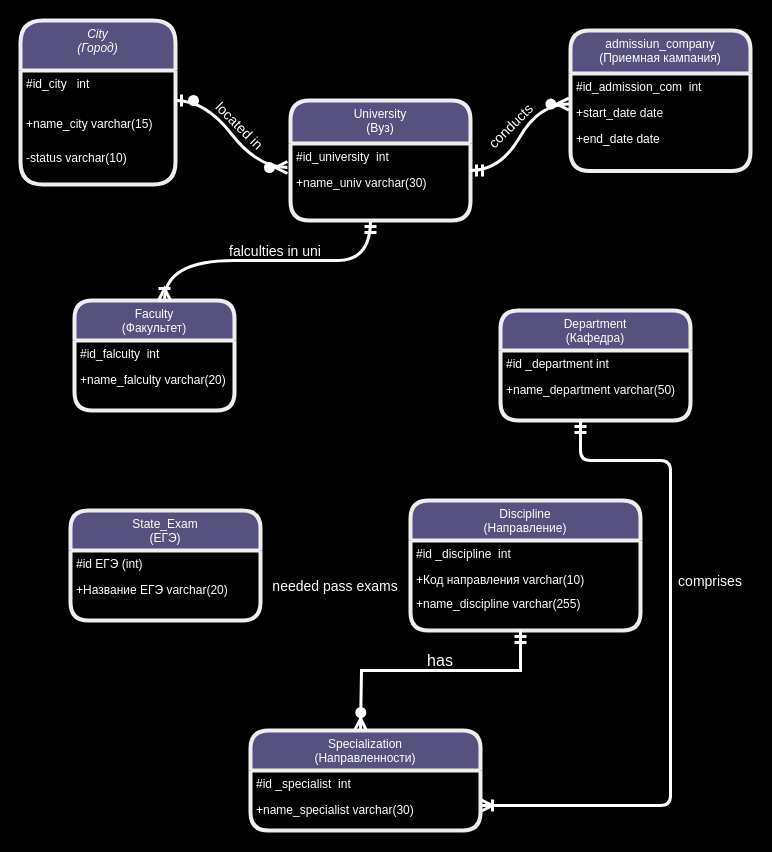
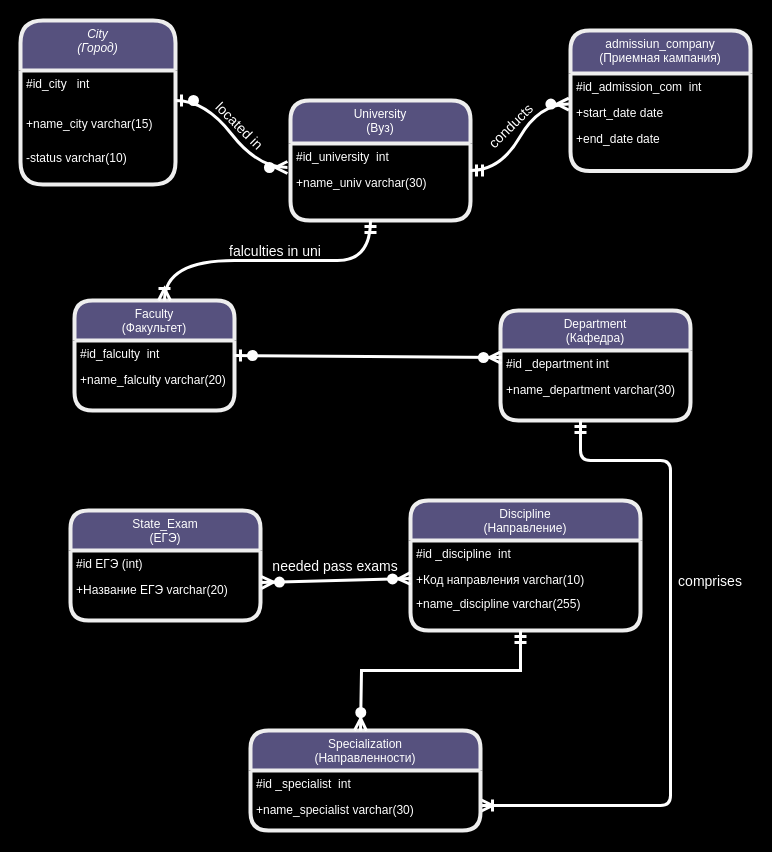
edge "Faculty (Факультет)" -- "#id _department int": added
node "+name_department varchar(50)": label "+name_department varchar(50)" -> "+name_department varchar(30)"
edge "+Код направления varchar(10)" -- "+Название ЕГЭ varchar(20)": added
node "needed pass exams": moved (336, 586) -> (336, 566)
node "has": removed
